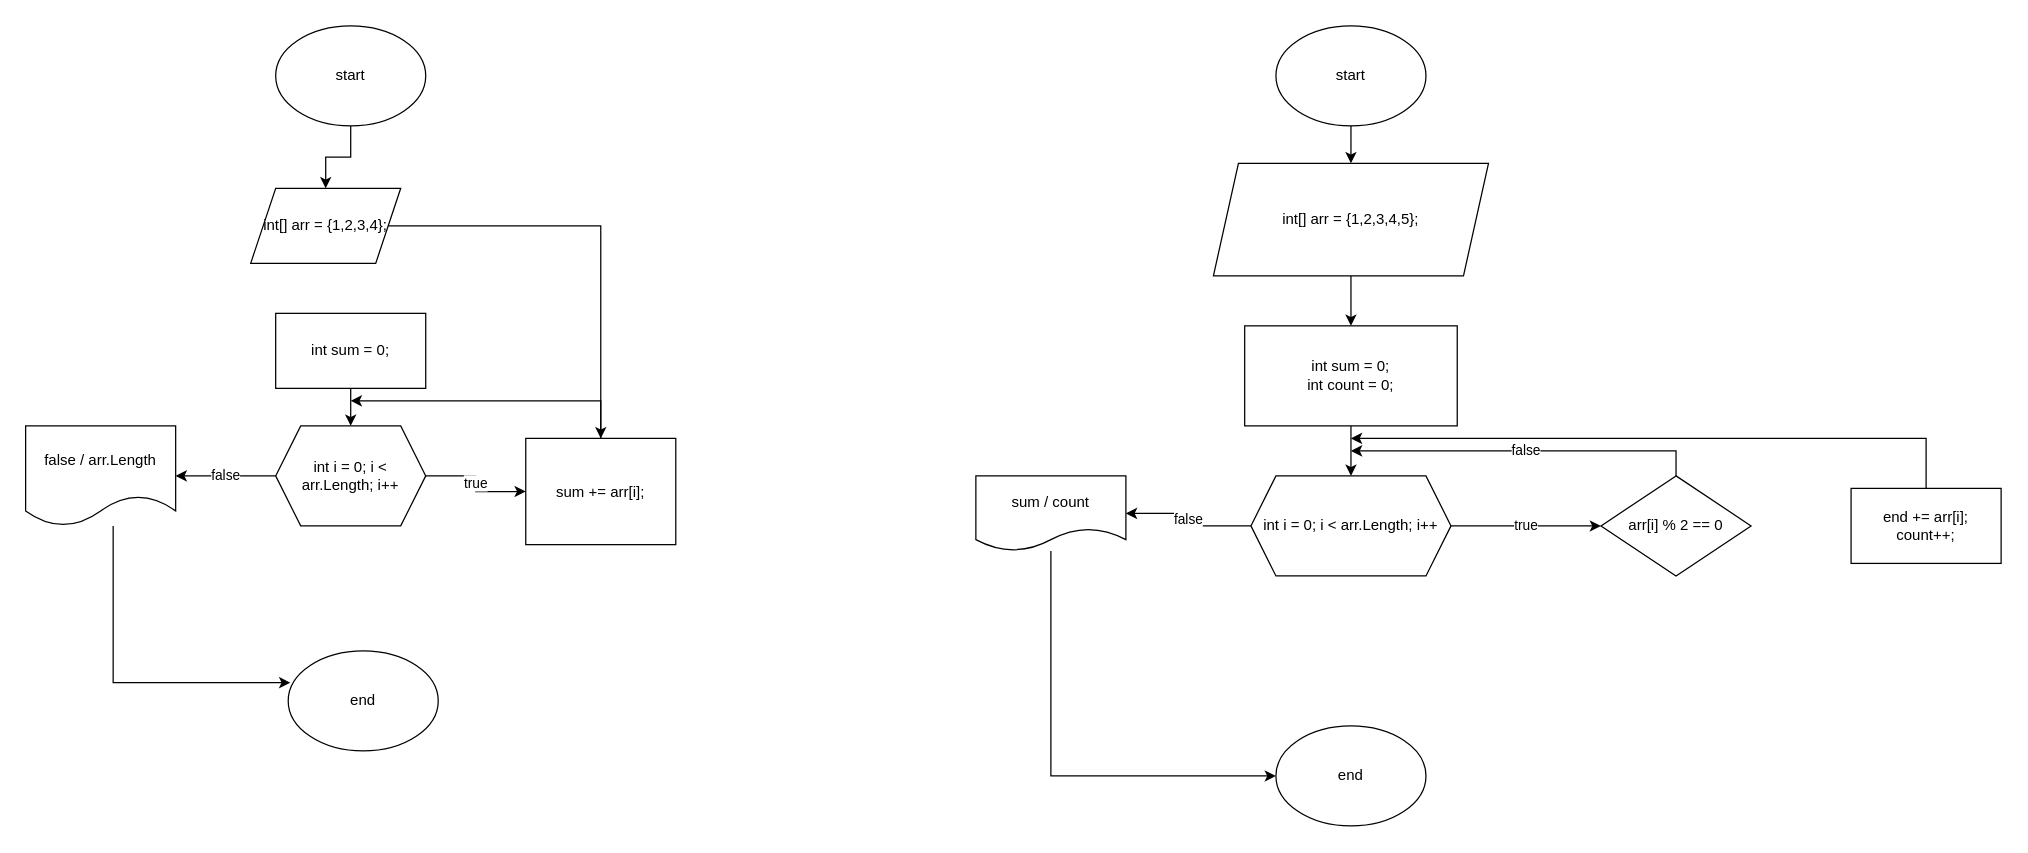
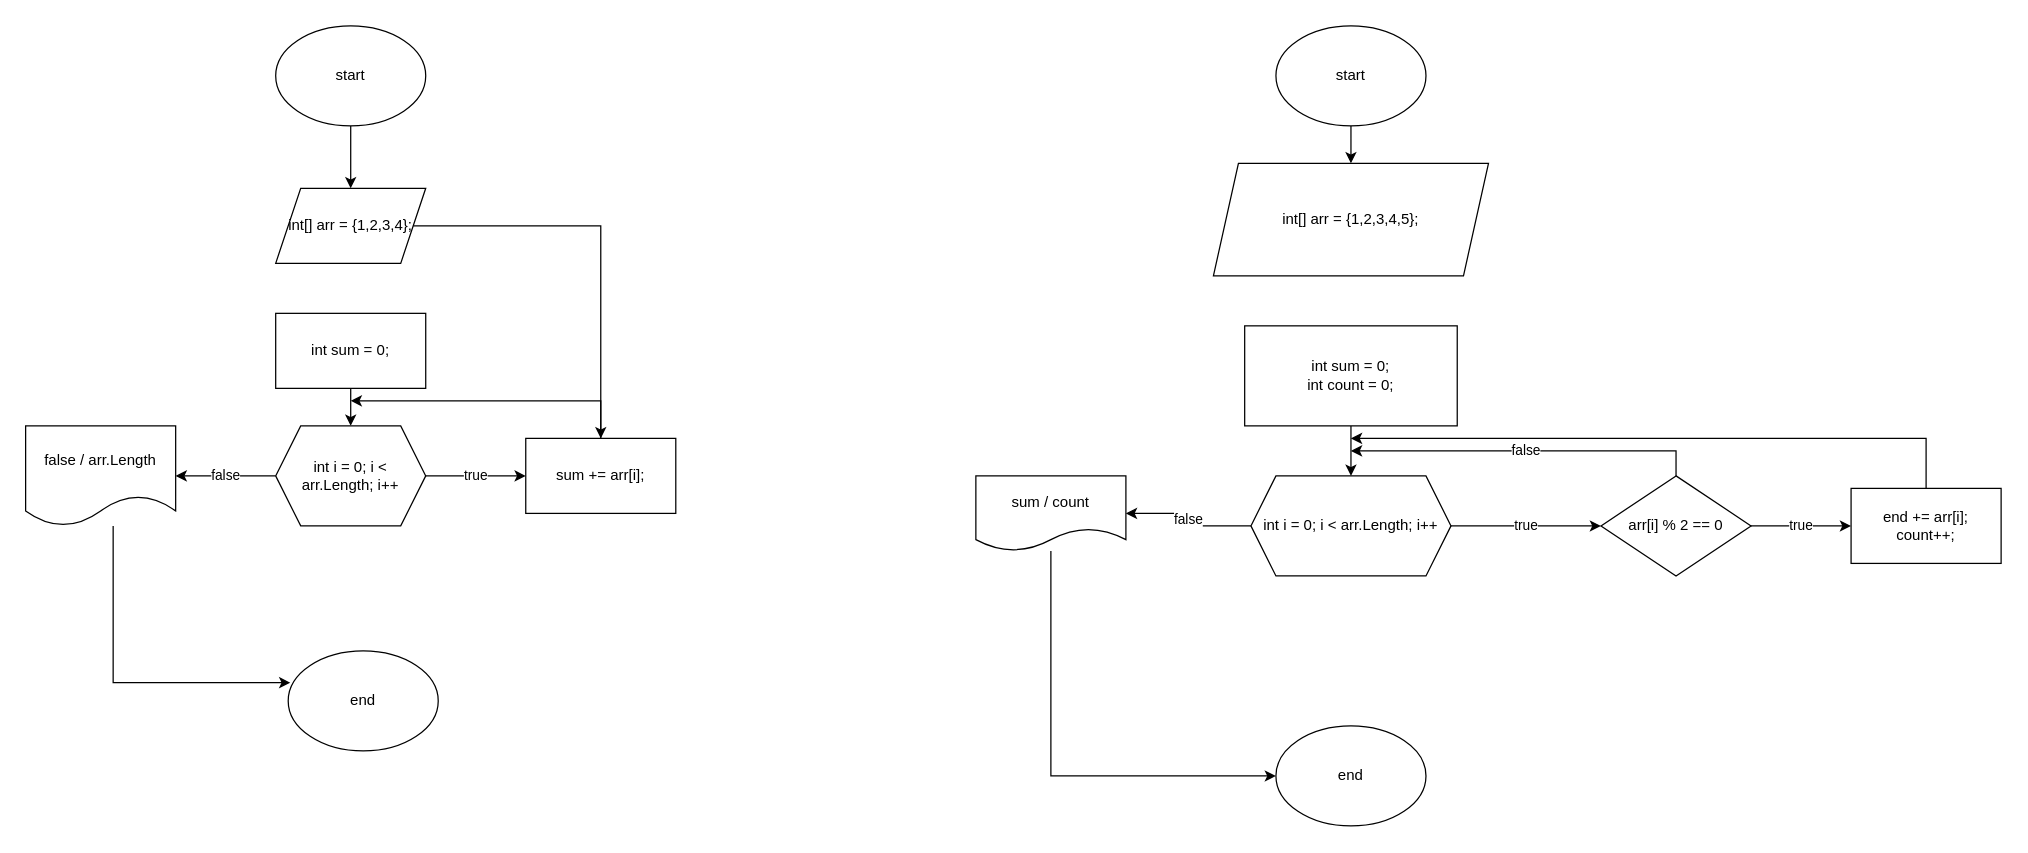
node "int[] arr = {1,2,3,4};": moved (326, 226) -> (351, 226)
edge "int[] arr = {1,2,3,4,5};" -> "int sum = 0; int count = 0;": removed
node "sum += arr[i];": size 150x106 -> 150x75
edge "arr[i] % 2 == 0" -> "end += arr[i]; count++;": added, label "true"
